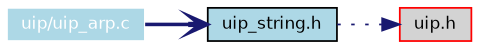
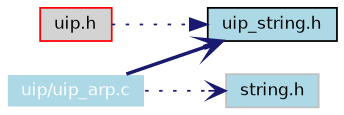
edge "uip_string.h" -> "uip.h": reversed
node "string.h": added
